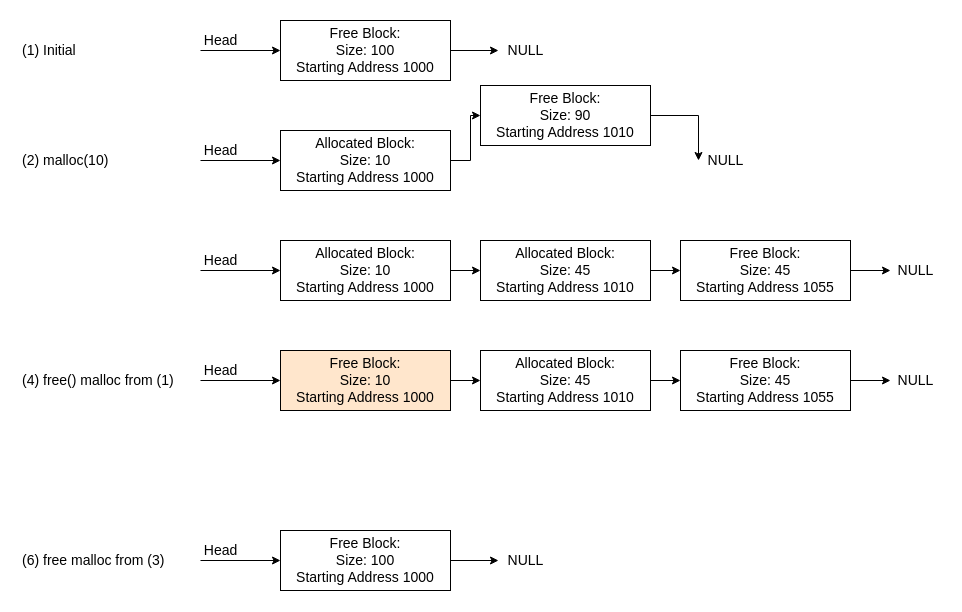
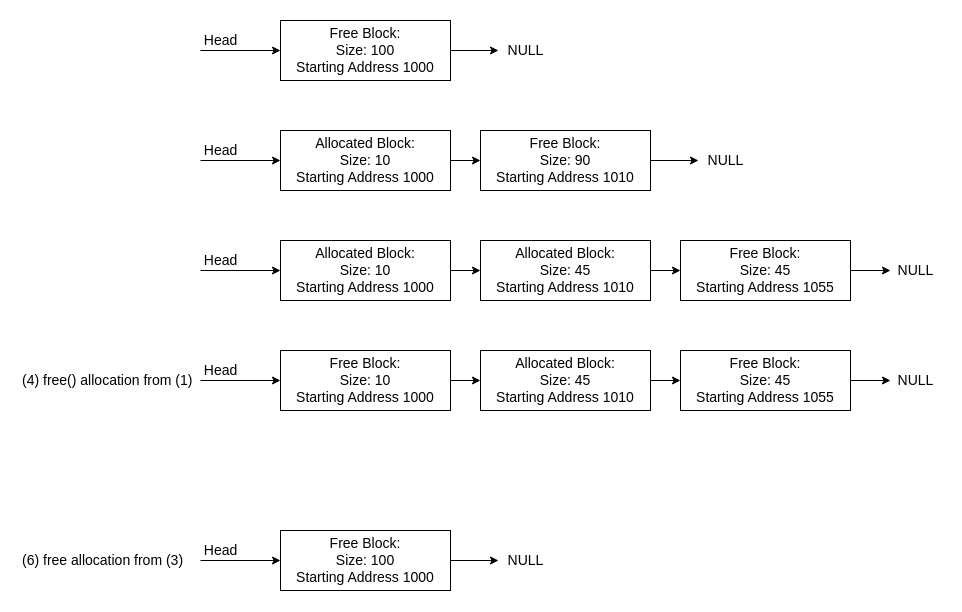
node "(1) Initial": removed
node "Free Block:Size: 90Starting Address 1010": moved (566, 116) -> (566, 161)
node "(2) malloc(10)": removed
node "(4) free() malloc from (1)": label "(4) free() malloc from (1)" -> "(4) free() allocation from (1)"
node "Free Block:Size: 10Starting Address 1000": fillcolor #ffe6cc -> #ffffff
node "(6) free malloc from (3)": label "(6) free malloc from (3)" -> "(6) free allocation from (3)"
